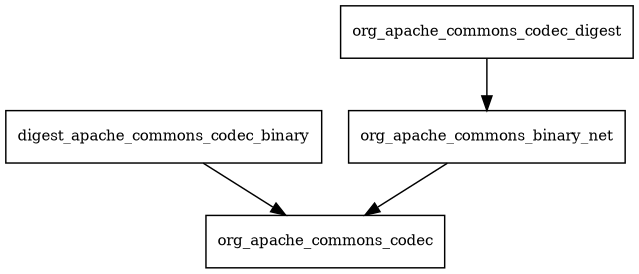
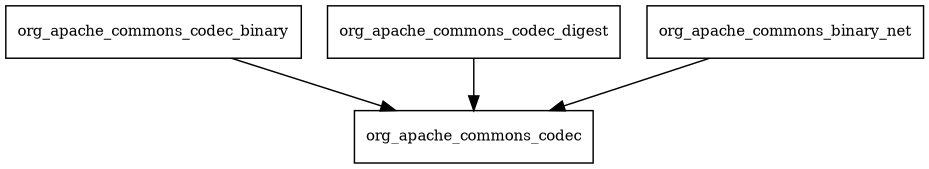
edge "org_apache_commons_codec_digest" -> "org_apache_commons_binary_net": now "org_apache_commons_codec_digest" -> "org_apache_commons_codec"
node "digest_apache_commons_codec_binary": label "digest_apache_commons_codec_binary" -> "org_apache_commons_codec_binary"
